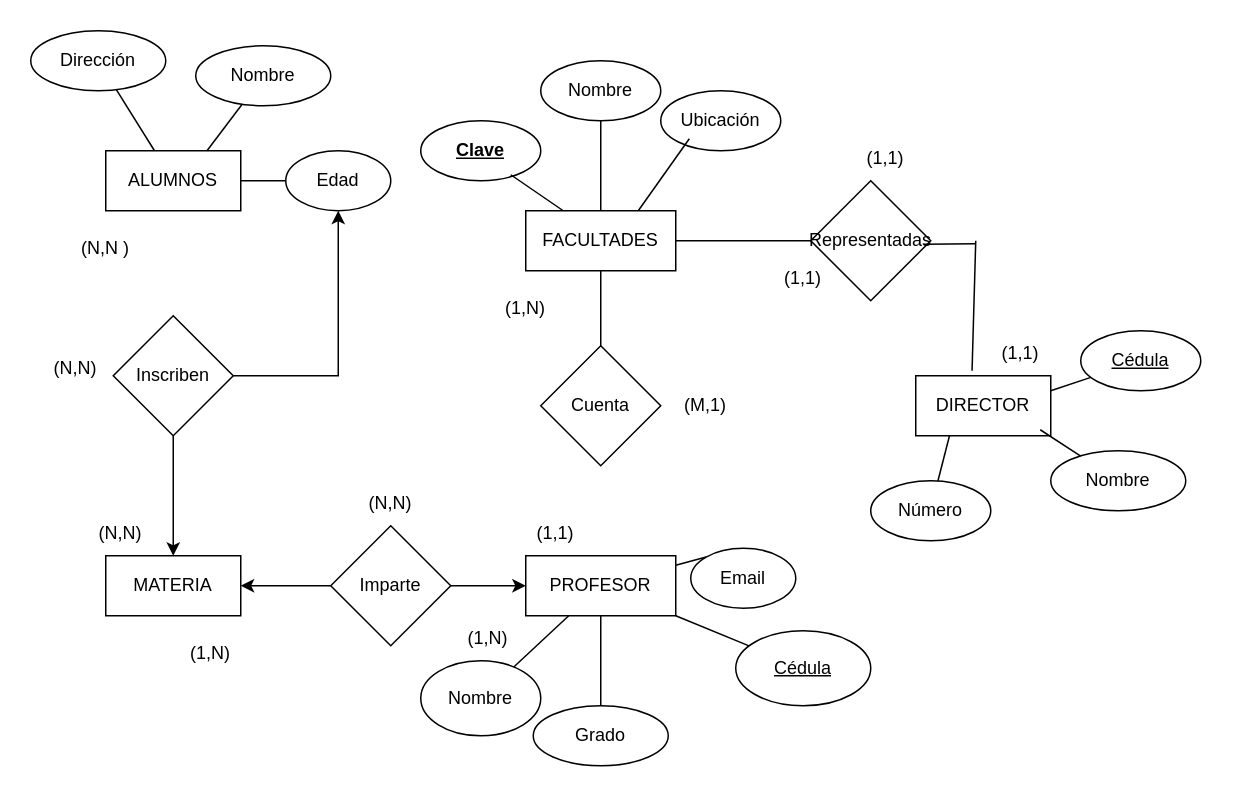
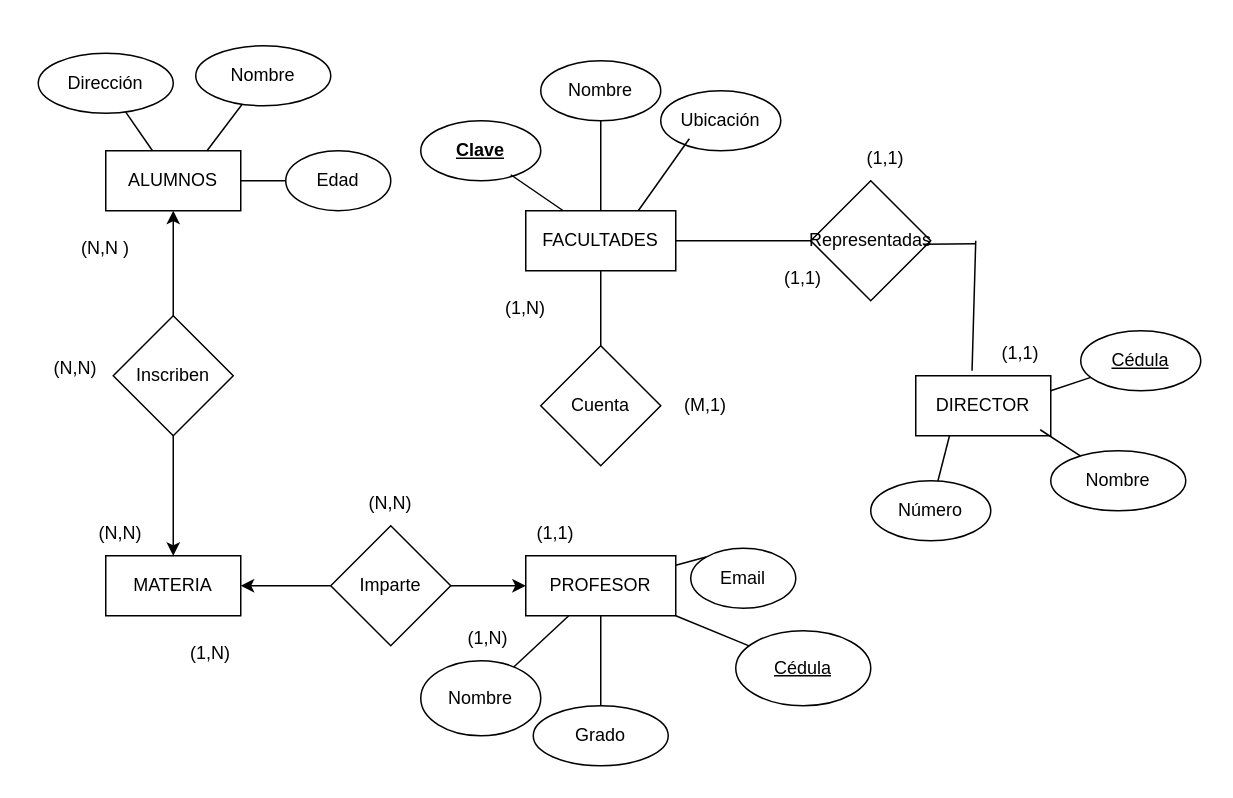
node "Dirección": moved (98, 61) -> (106, 83)
edge "Inscriben" -> "Edad": now "Inscriben" -> "ALUMNOS"
